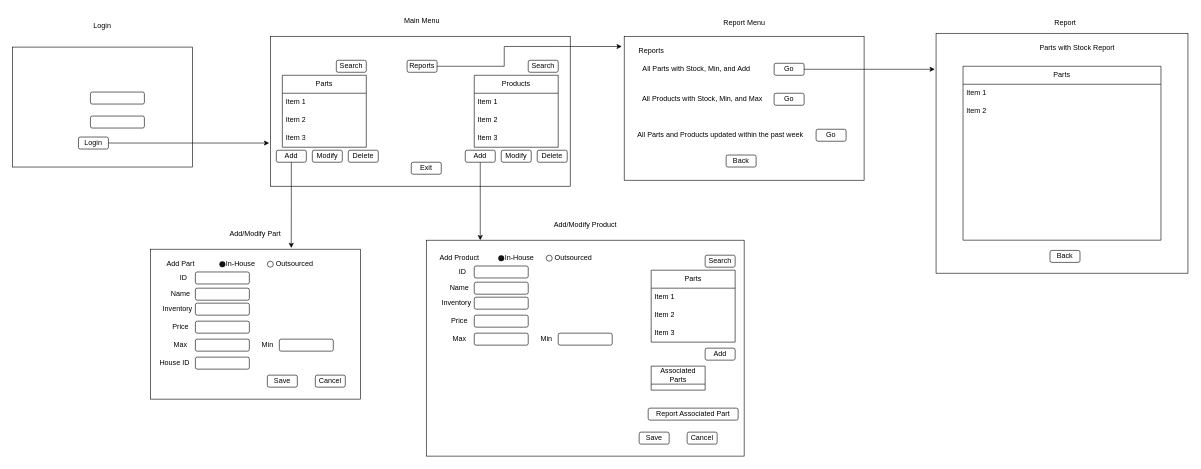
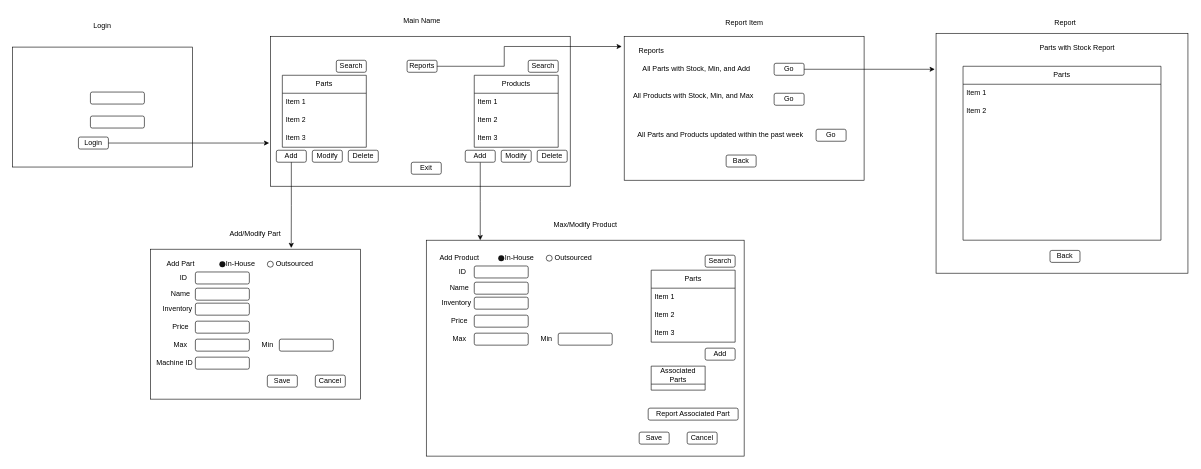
node "Main Menu": label "Main Menu" -> "Main Name"
node "Report Menu": label "Report Menu" -> "Report Item"
node "All Products with Stock, Min, and Max": moved (702, 99) -> (693, 96)
node "Add/Modify Product": label "Add/Modify Product" -> "Max/Modify Product"
node "House ID": label "House ID" -> "Machine ID"
